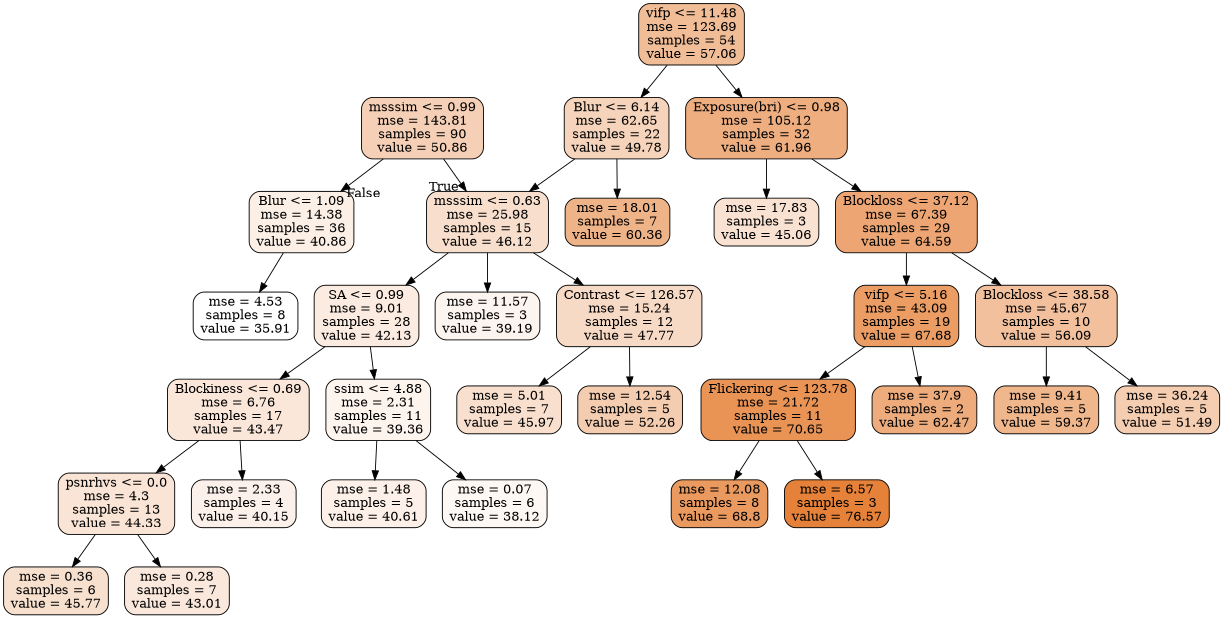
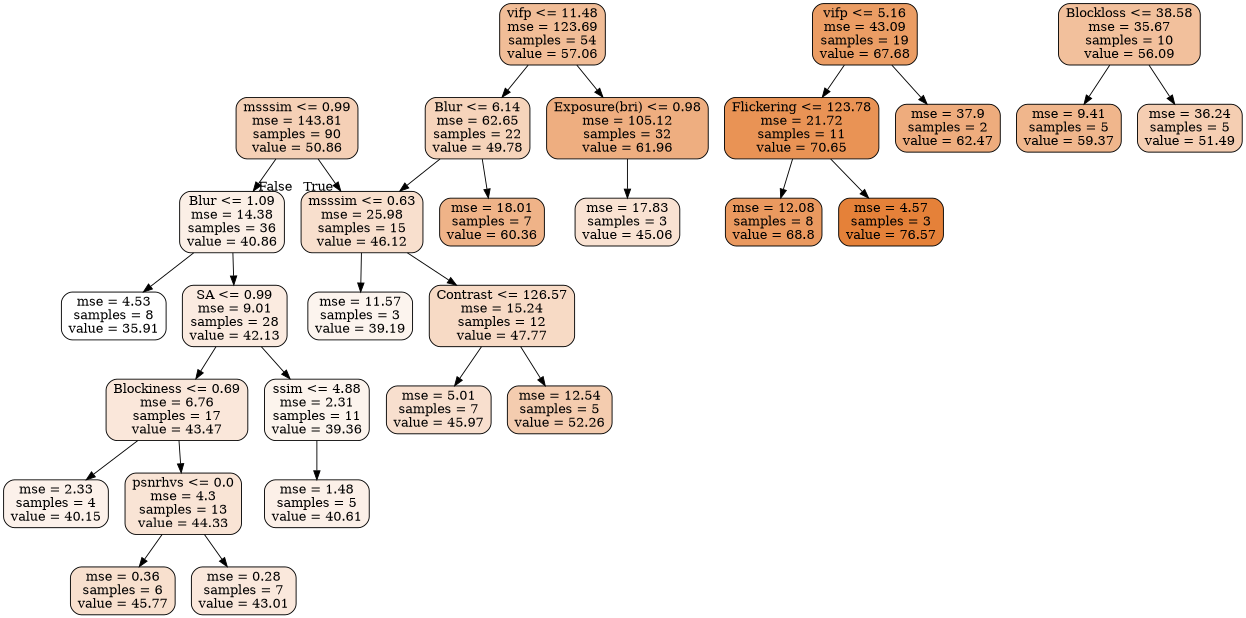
node "Blockloss <= 37.12 mse = 67.39 samples = 29 value = 64.59": removed
edge "msssim <= 0.63 mse = 25.98 samples = 15 value = 46.12" -> "SA <= 0.99 mse = 9.01 samples = 28 value = 42.13": now "Blur <= 1.09 mse = 14.38 samples = 36 value = 40.86" -> "SA <= 0.99 mse = 9.01 samples = 28 value = 42.13"
node "Blockloss <= 38.58 mse = 45.67 samples = 10 value = 56.09": label "Blockloss <= 38.58 mse = 45.67 samples = 10 value = 56.09" -> "Blockloss <= 38.58 mse = 35.67 samples = 10 value = 56.09"
node "mse = 0.07 samples = 6 value = 38.12": removed
node "mse = 6.57 samples = 3 value = 76.57": label "mse = 6.57 samples = 3 value = 76.57" -> "mse = 4.57 samples = 3 value = 76.57"
